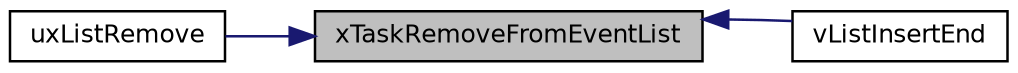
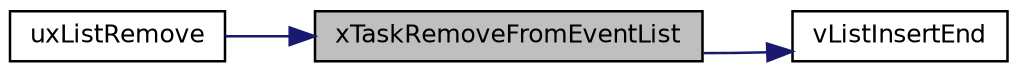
edge "vListInsertEnd" -> "xTaskRemoveFromEventList": reversed
